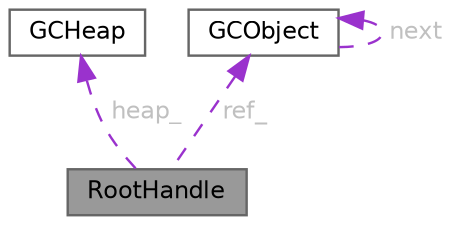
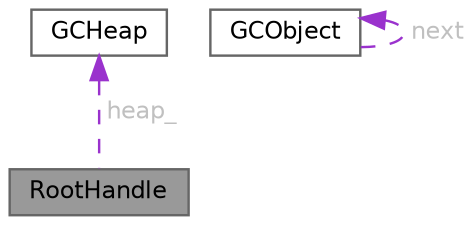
edge "RootHandle" -> "GCObject": removed, label "ref_"
